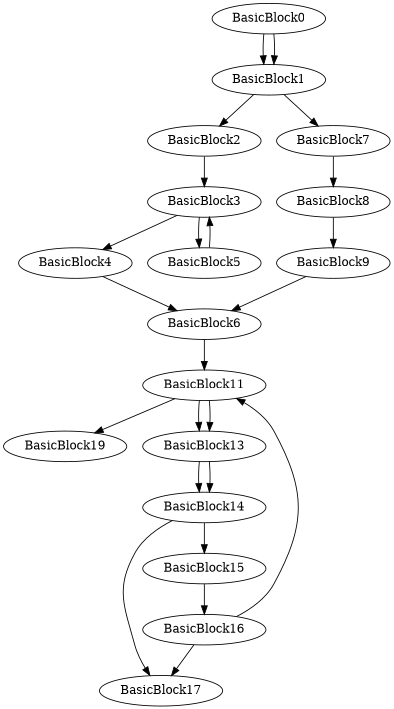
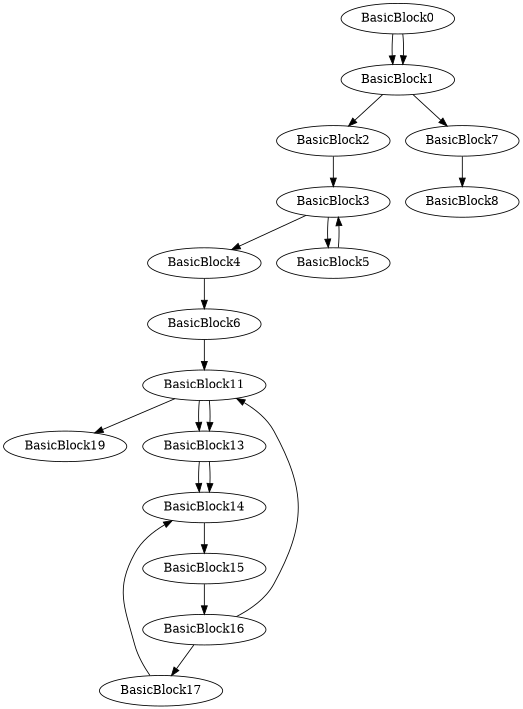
node "BasicBlock9": removed
edge "BasicBlock14" -> "BasicBlock17": reversed
